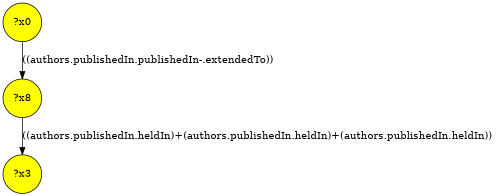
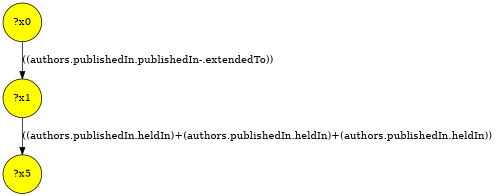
node "?x8": label "?x8" -> "?x1"
node "?x3": label "?x3" -> "?x5"
